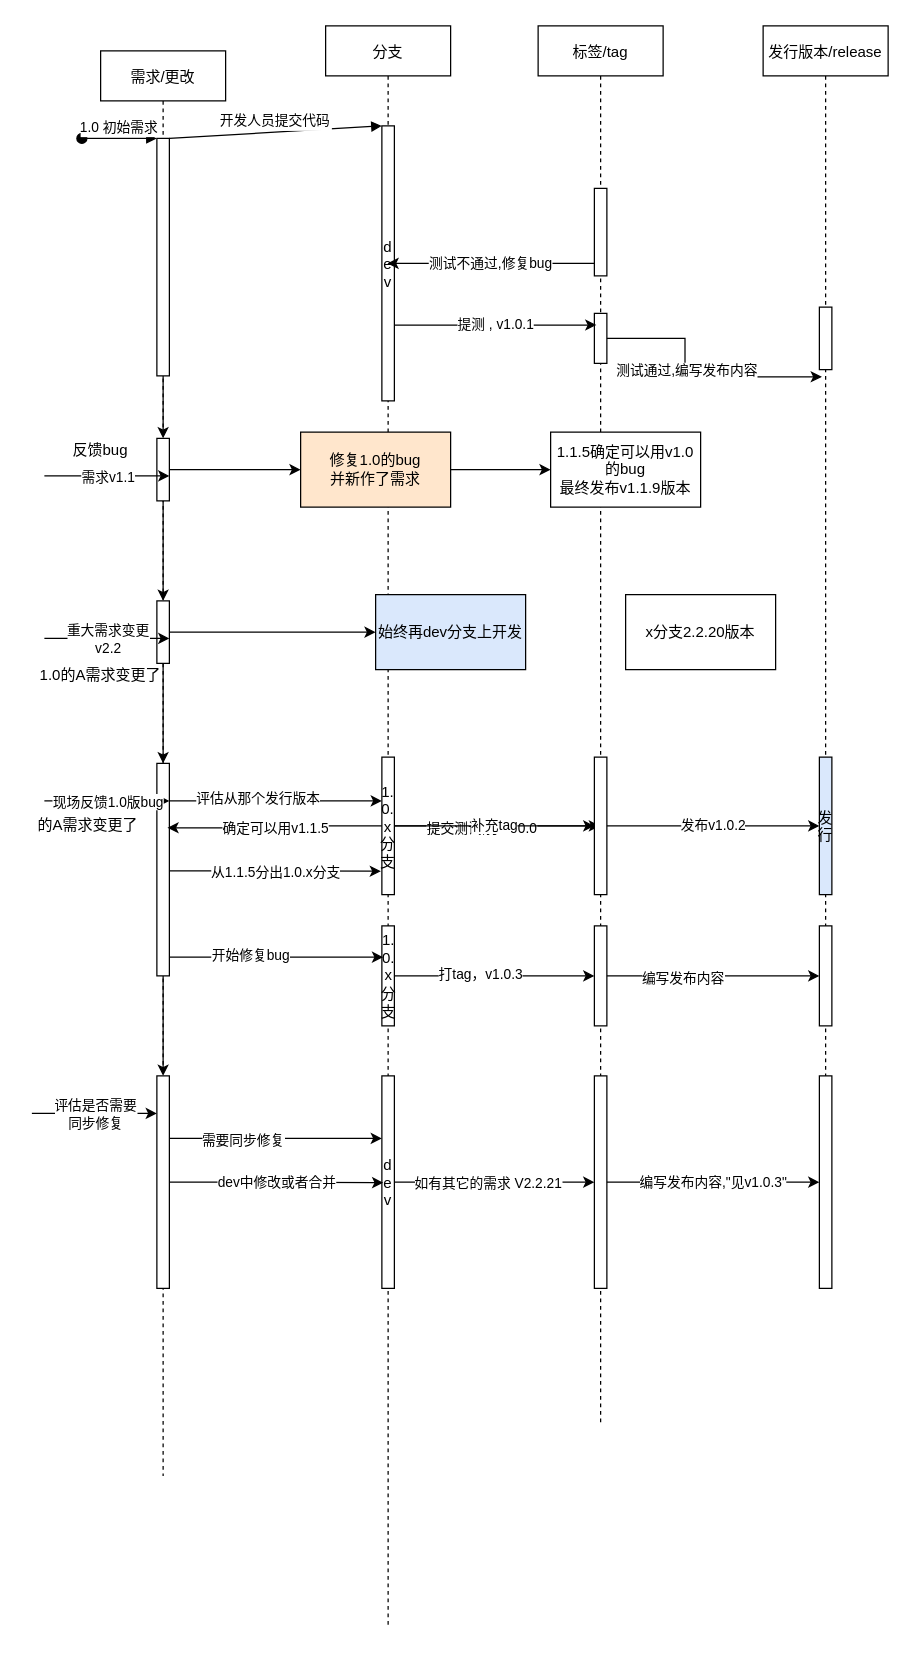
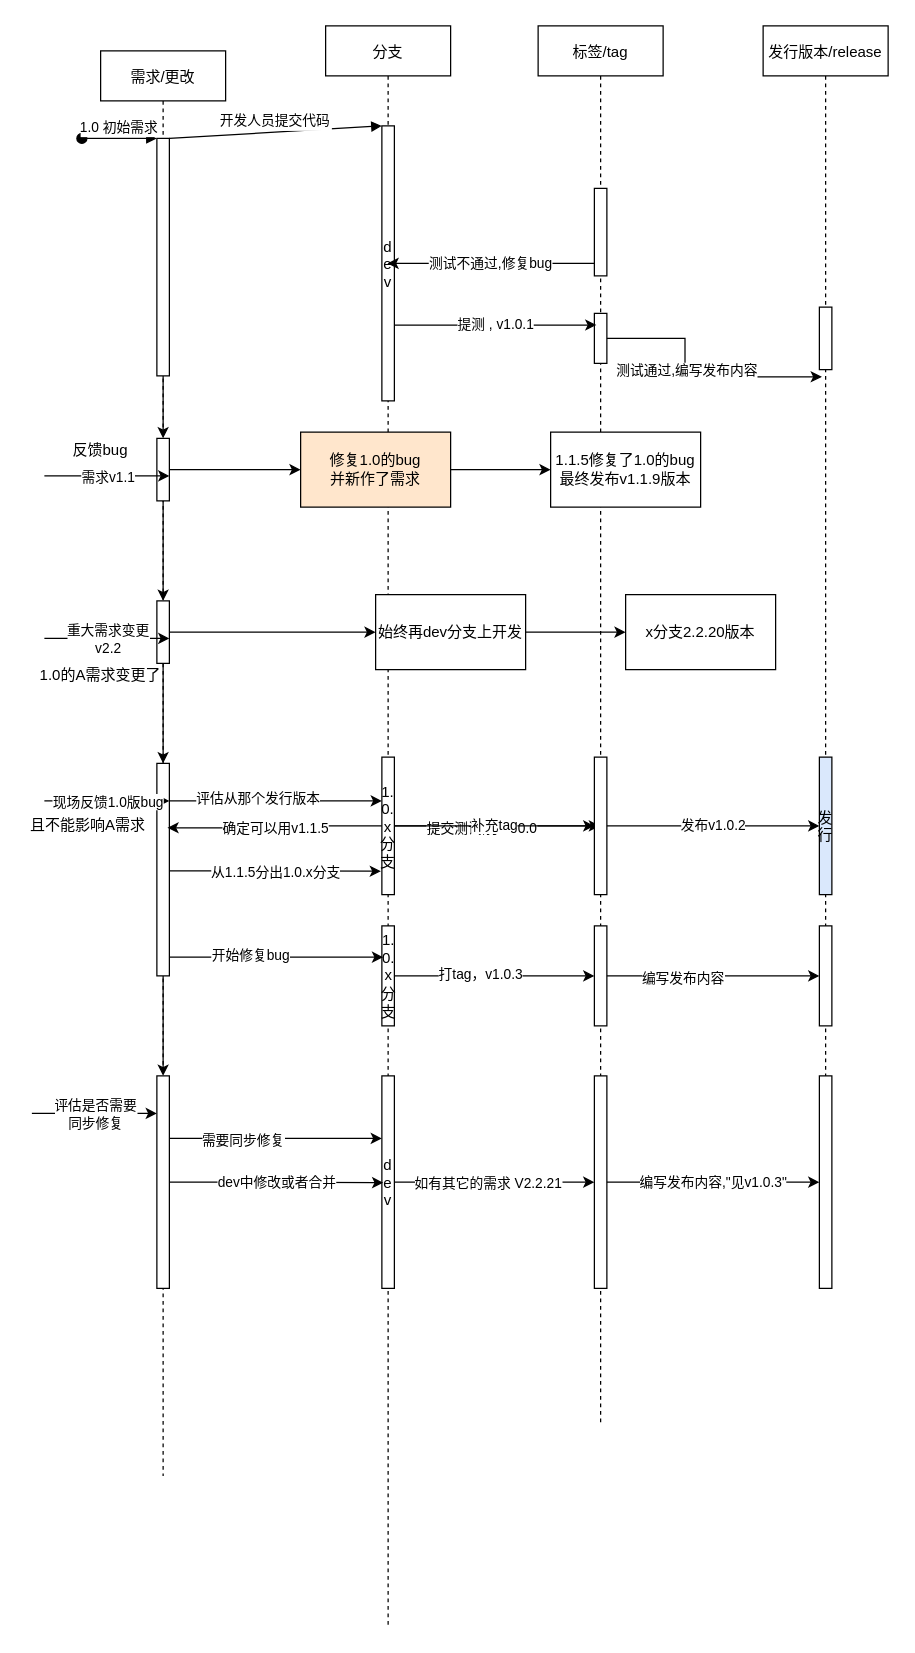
node "1.1.5确定可以用v1.0的bug 最终发布v1.1.9版本": label "1.1.5确定可以用v1.0的bug 最终发布v1.1.9版本" -> "1.1.5修复了1.0的bug 最终发布v1.1.9版本"
node "始终再dev分支上开发": fillcolor #dae8fc -> #ffffff
edge "始终再dev分支上开发" -> "x分支2.2.20版本": added
node "的A需求变更了": label "的A需求变更了" -> "且不能影响A需求"
